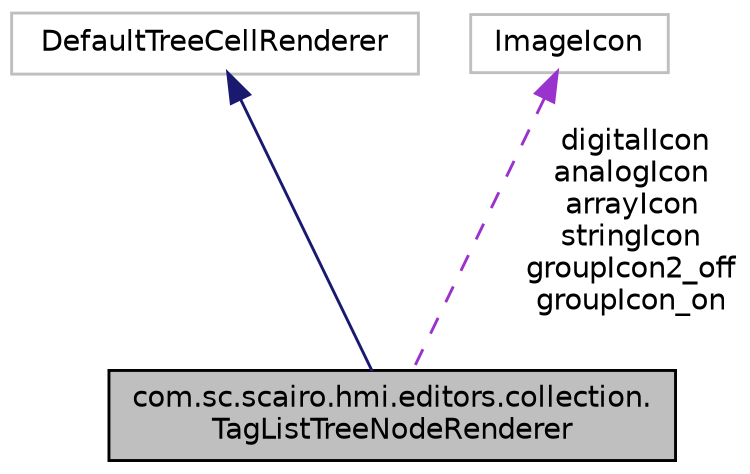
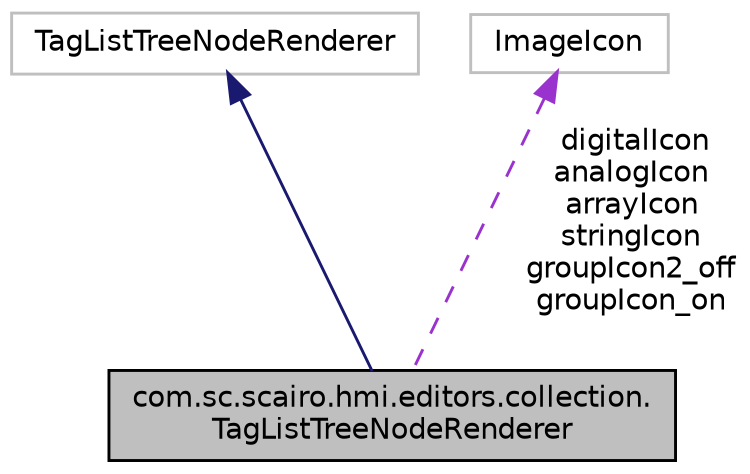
node "DefaultTreeCellRenderer": label "DefaultTreeCellRenderer" -> "TagListTreeNodeRenderer"
